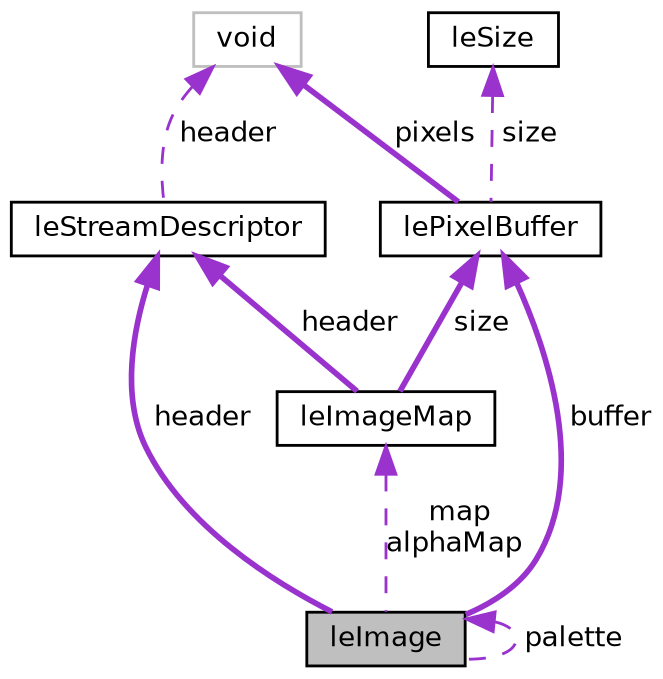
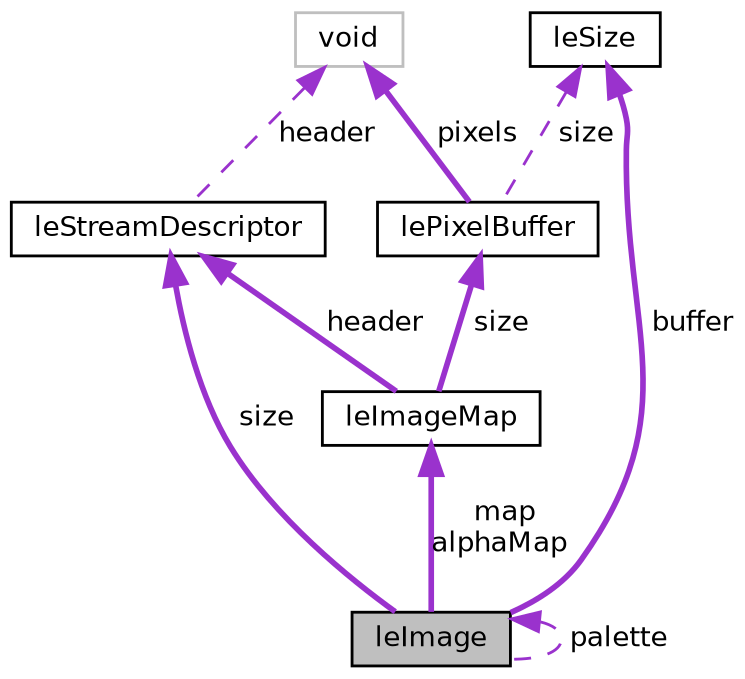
edge "leImage" -> "leStreamDescriptor": label " header" -> " size"
edge "leImage" -> "lePixelBuffer": now "leImage" -> "leSize"
edge "leImage" -> "leImageMap": style dashed -> bold
